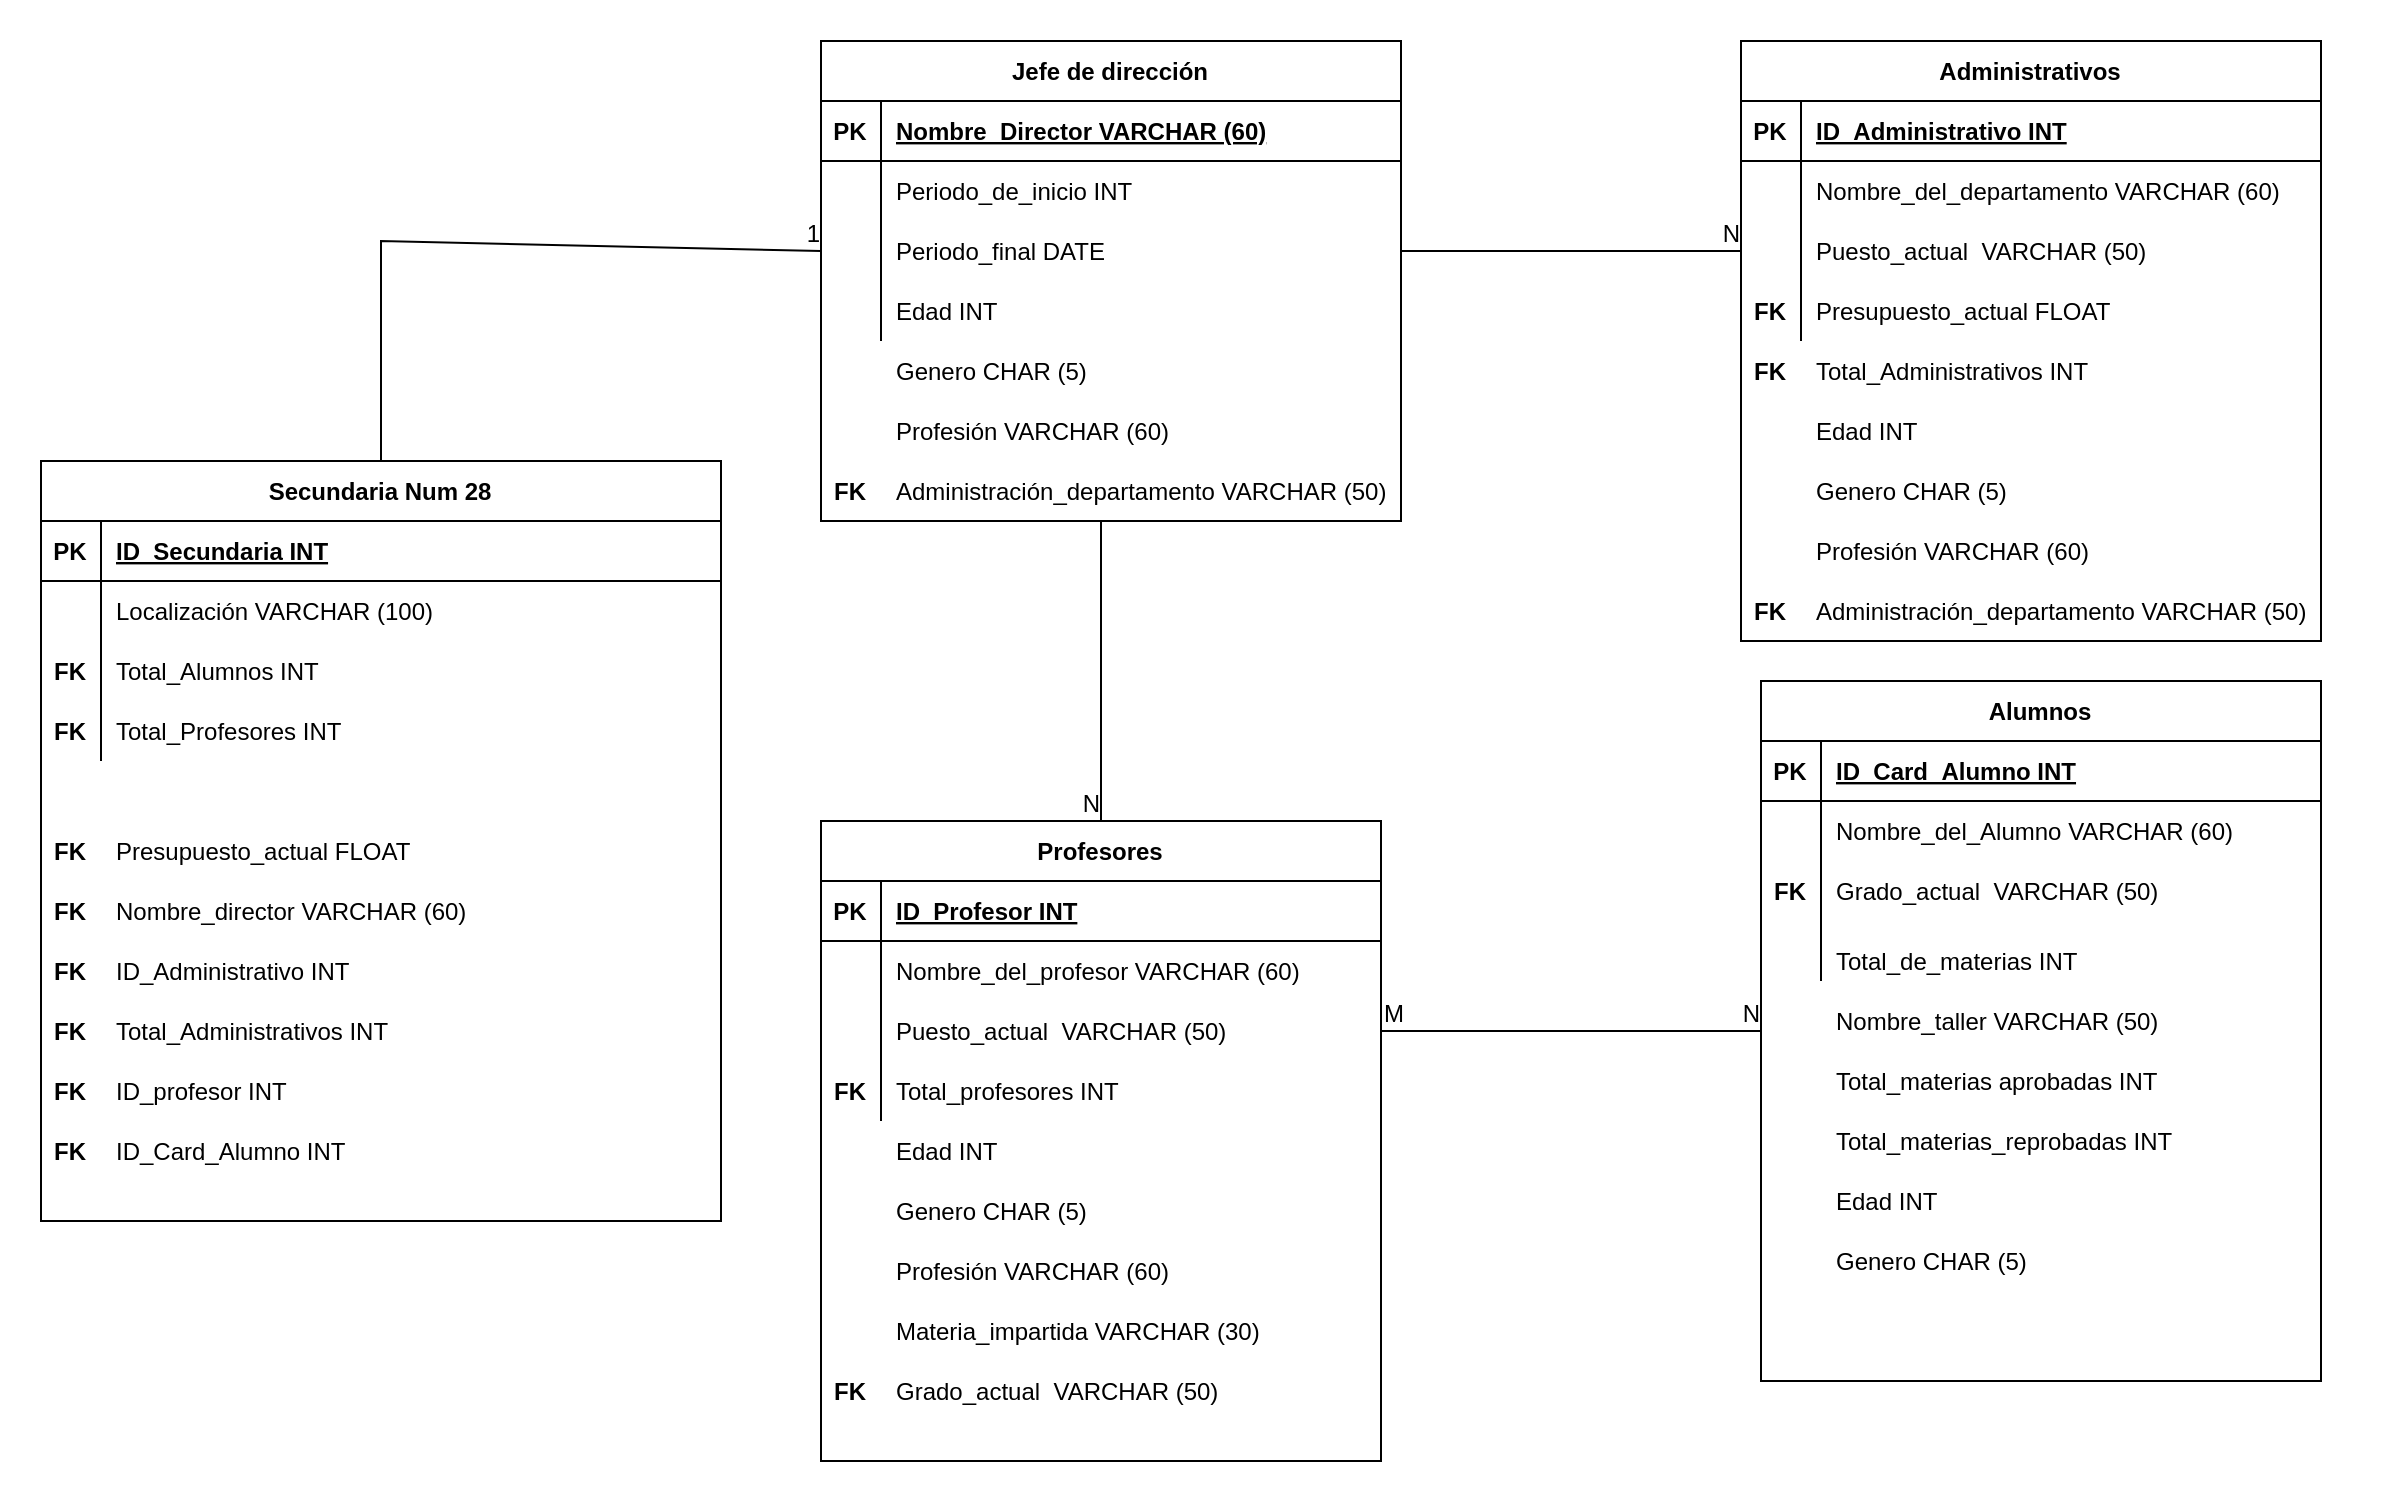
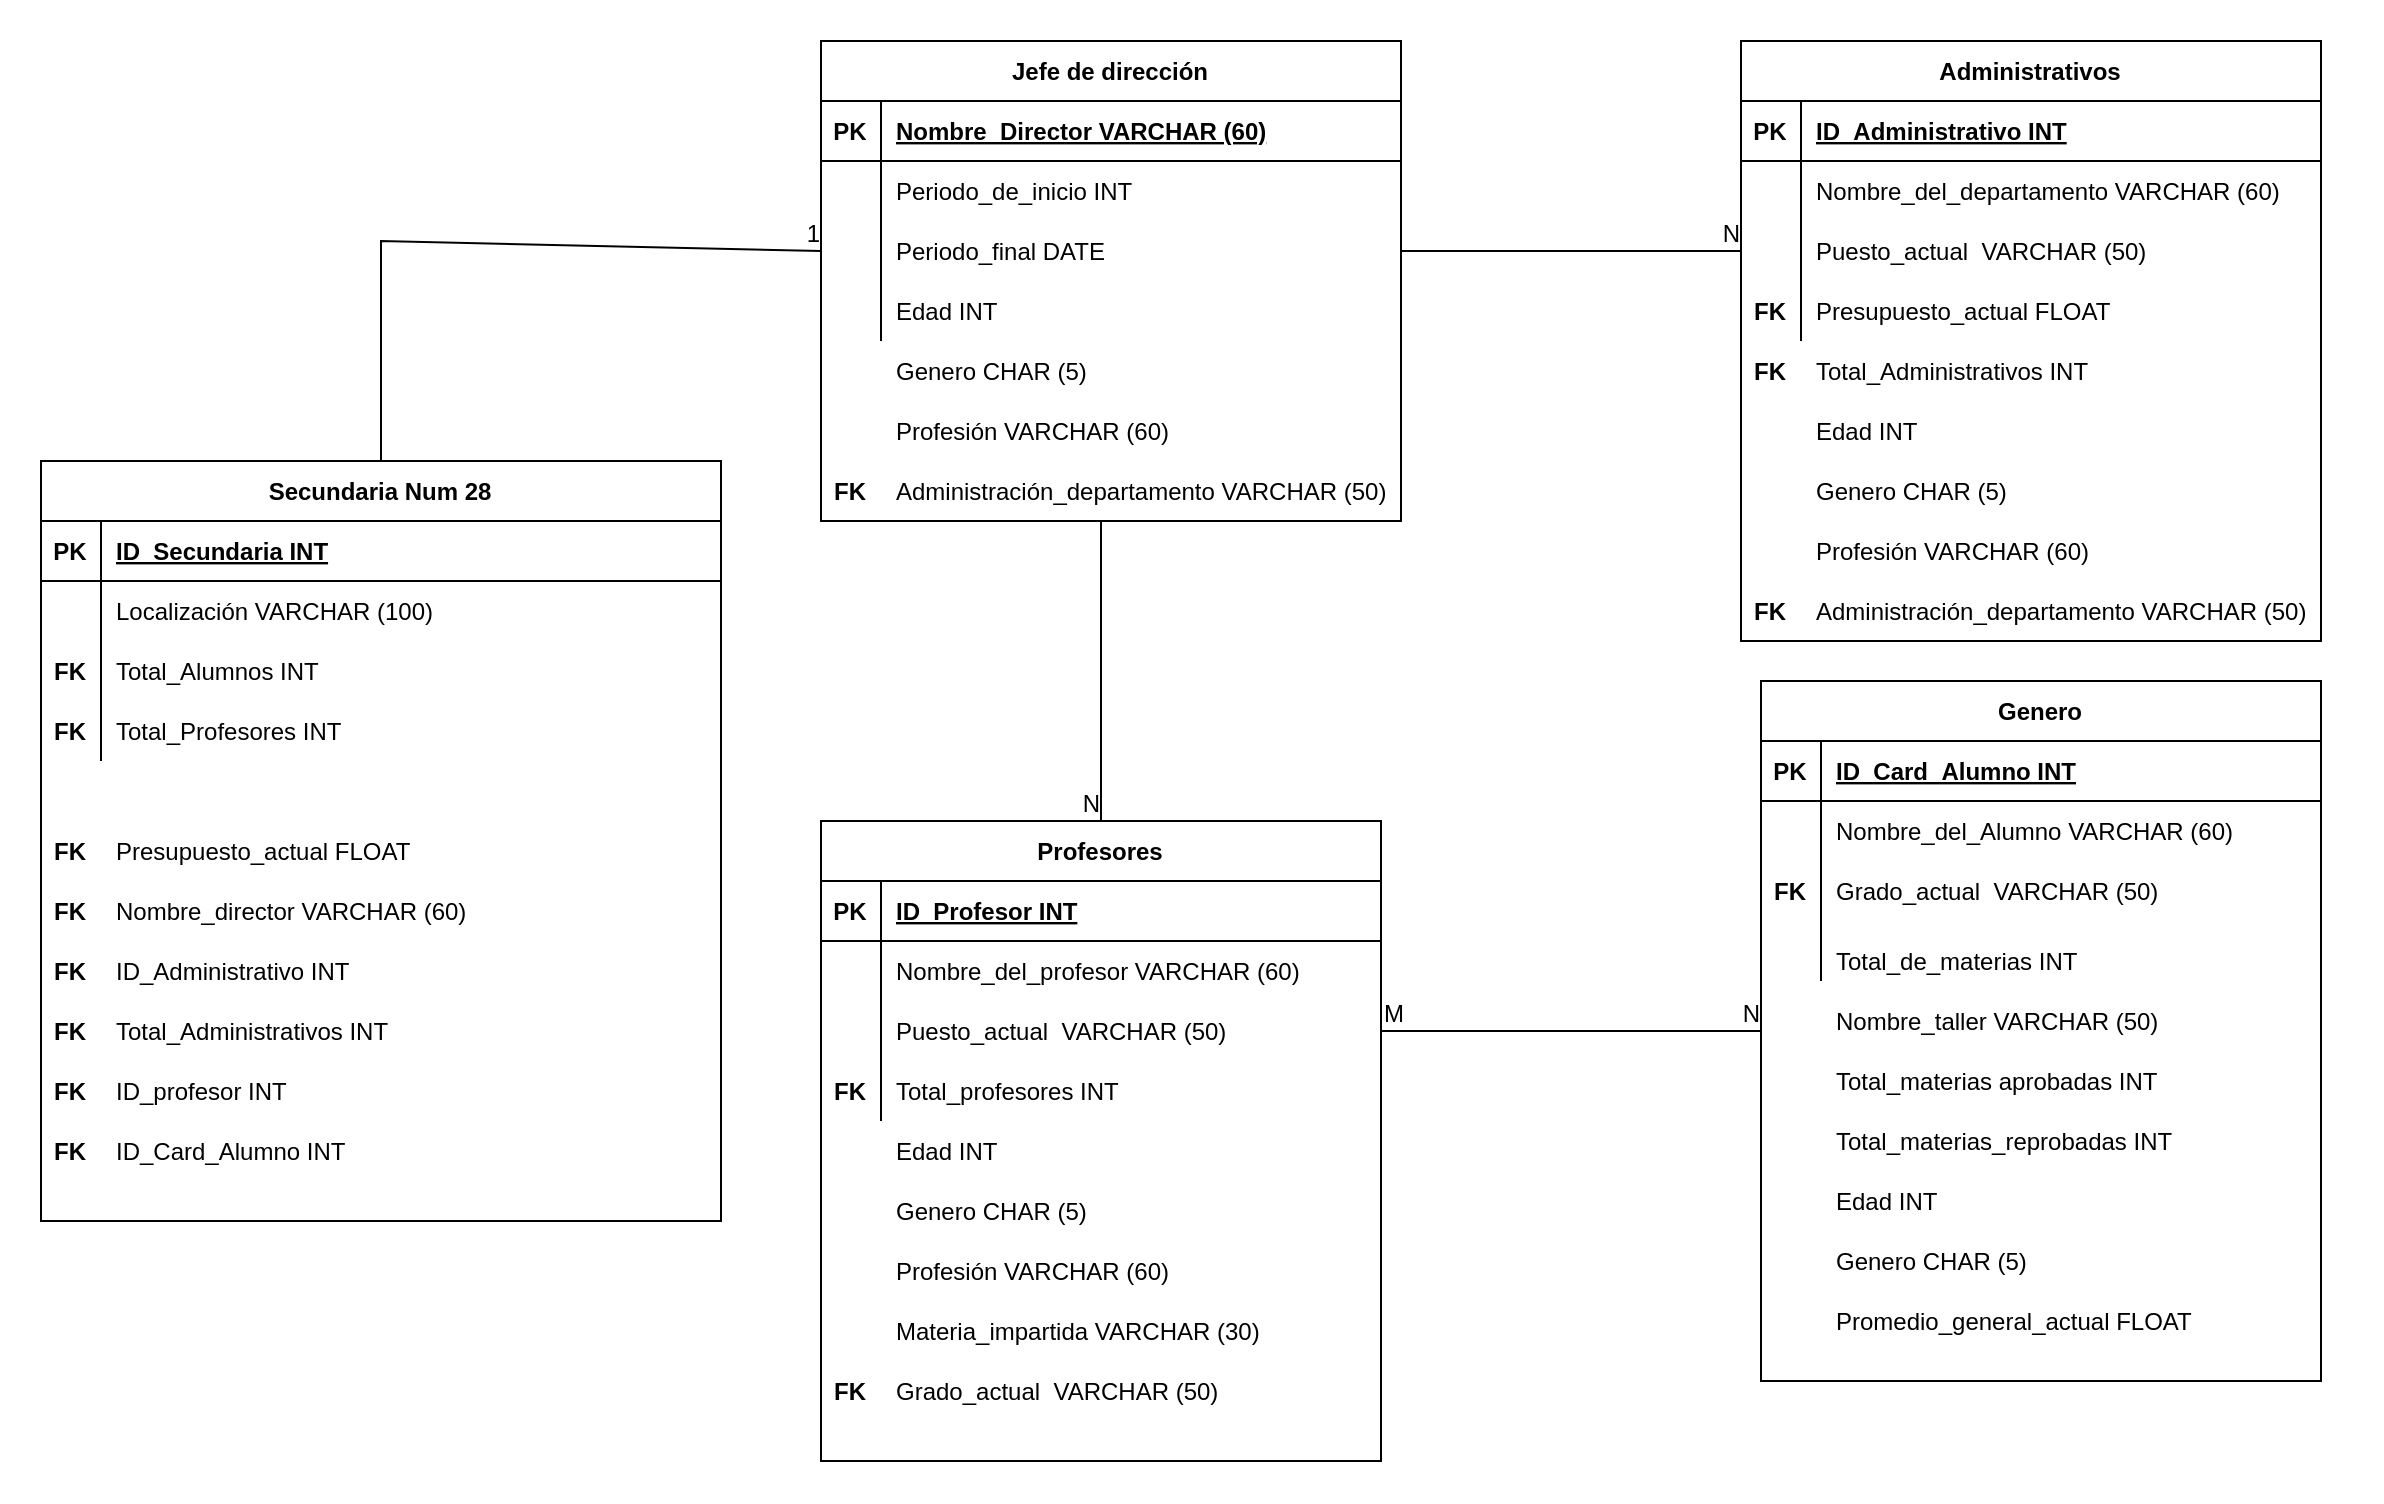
node "Alumnos": label "Alumnos" -> "Genero"
node "Promedio_general_actual FLOAT": added
